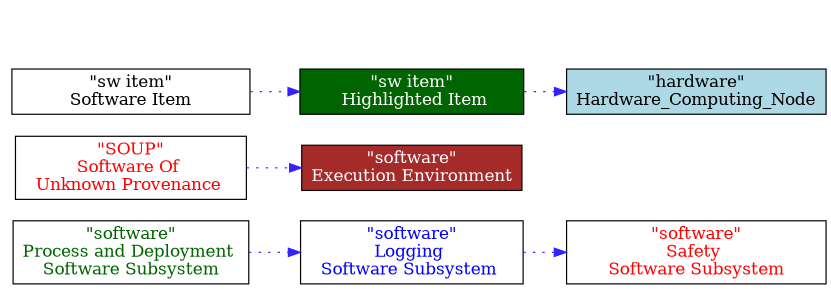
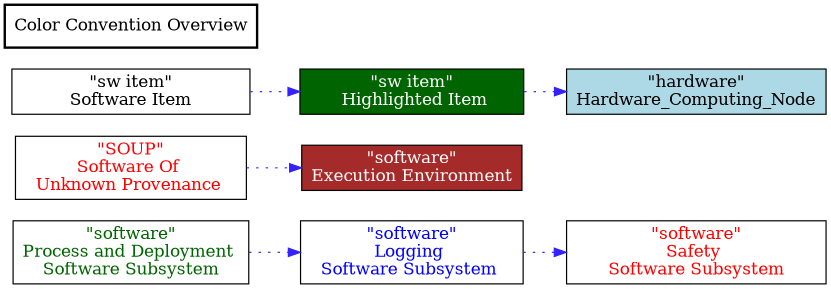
node "Color Convention Overview": added
